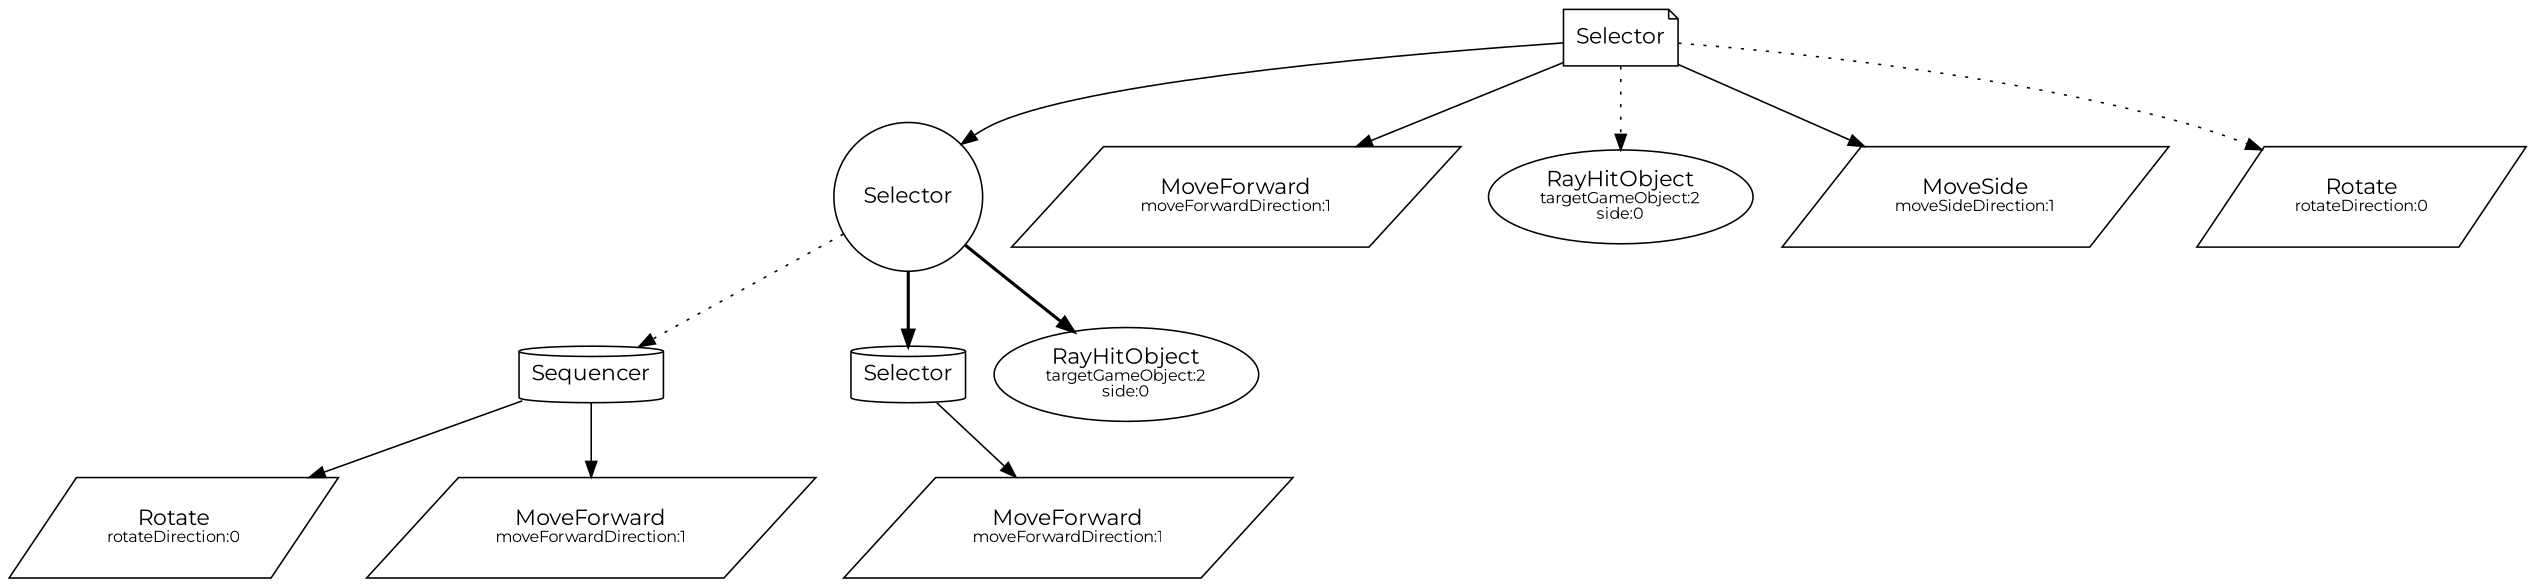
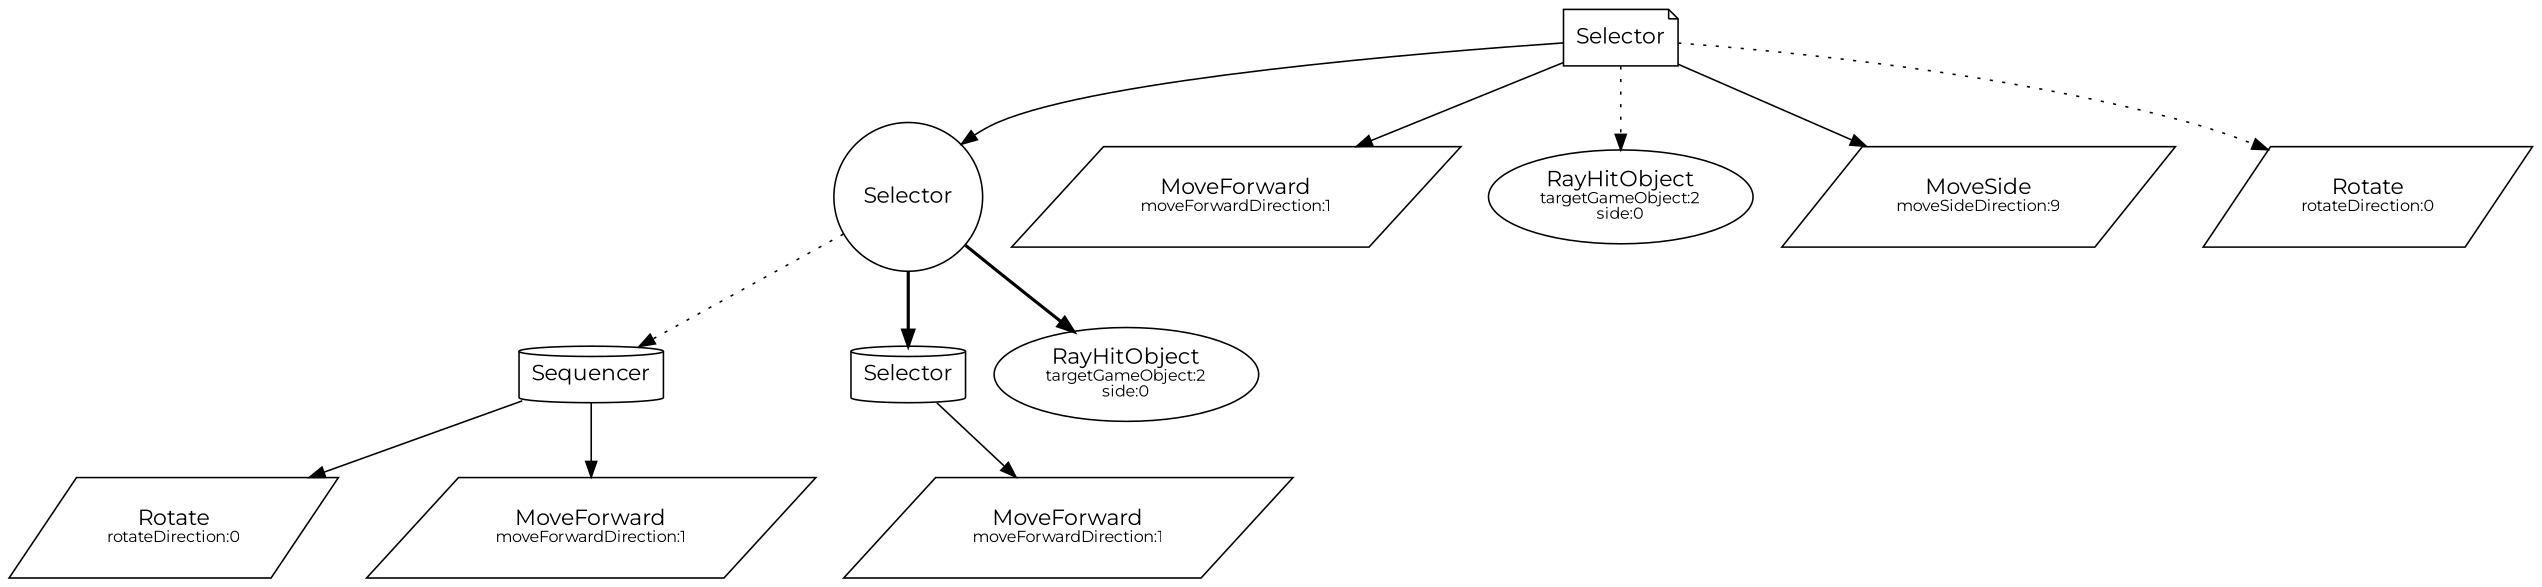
node "MoveSide": text "moveSideDirection:1" -> "moveSideDirection:9"
